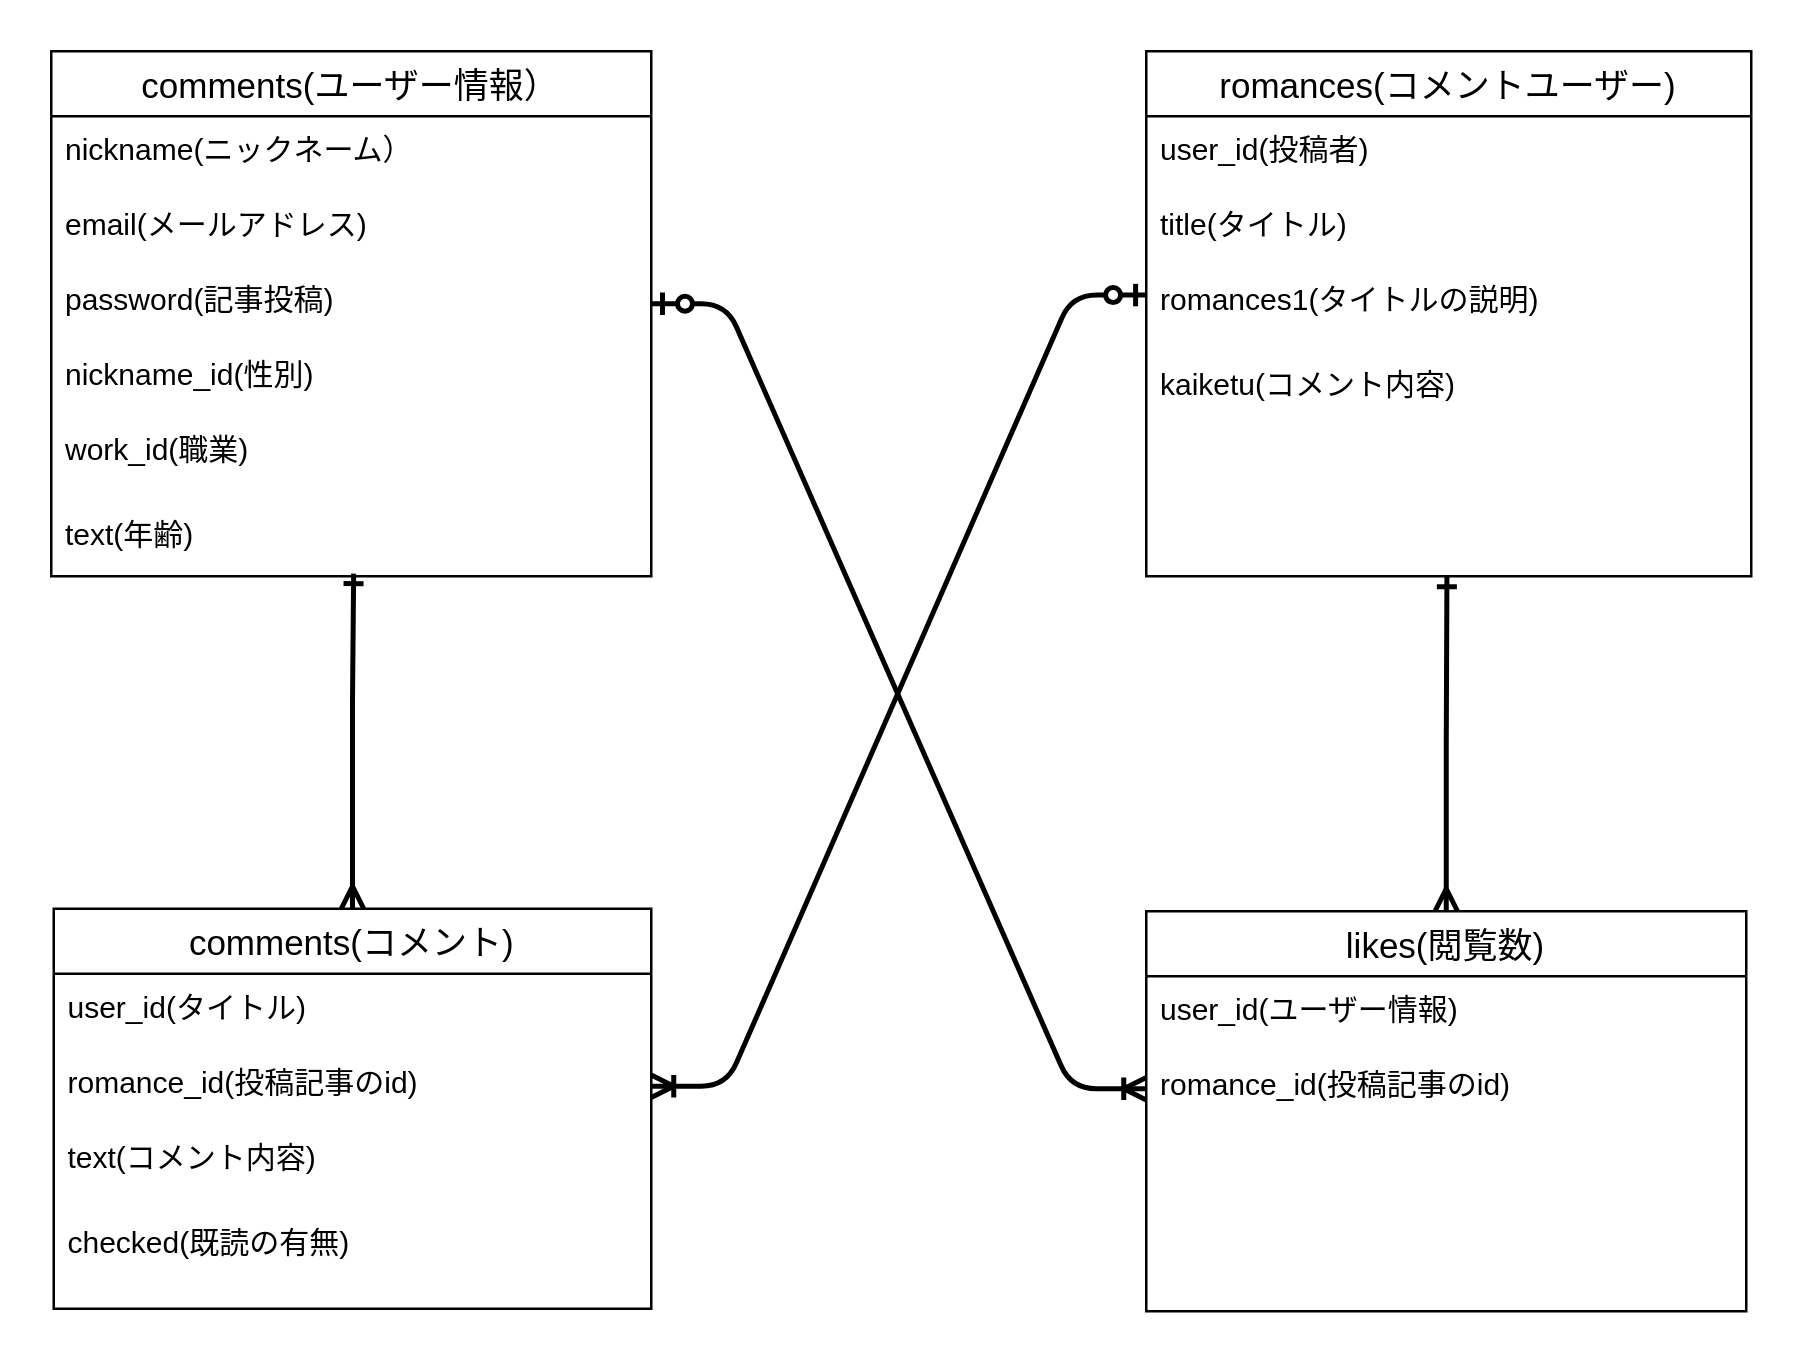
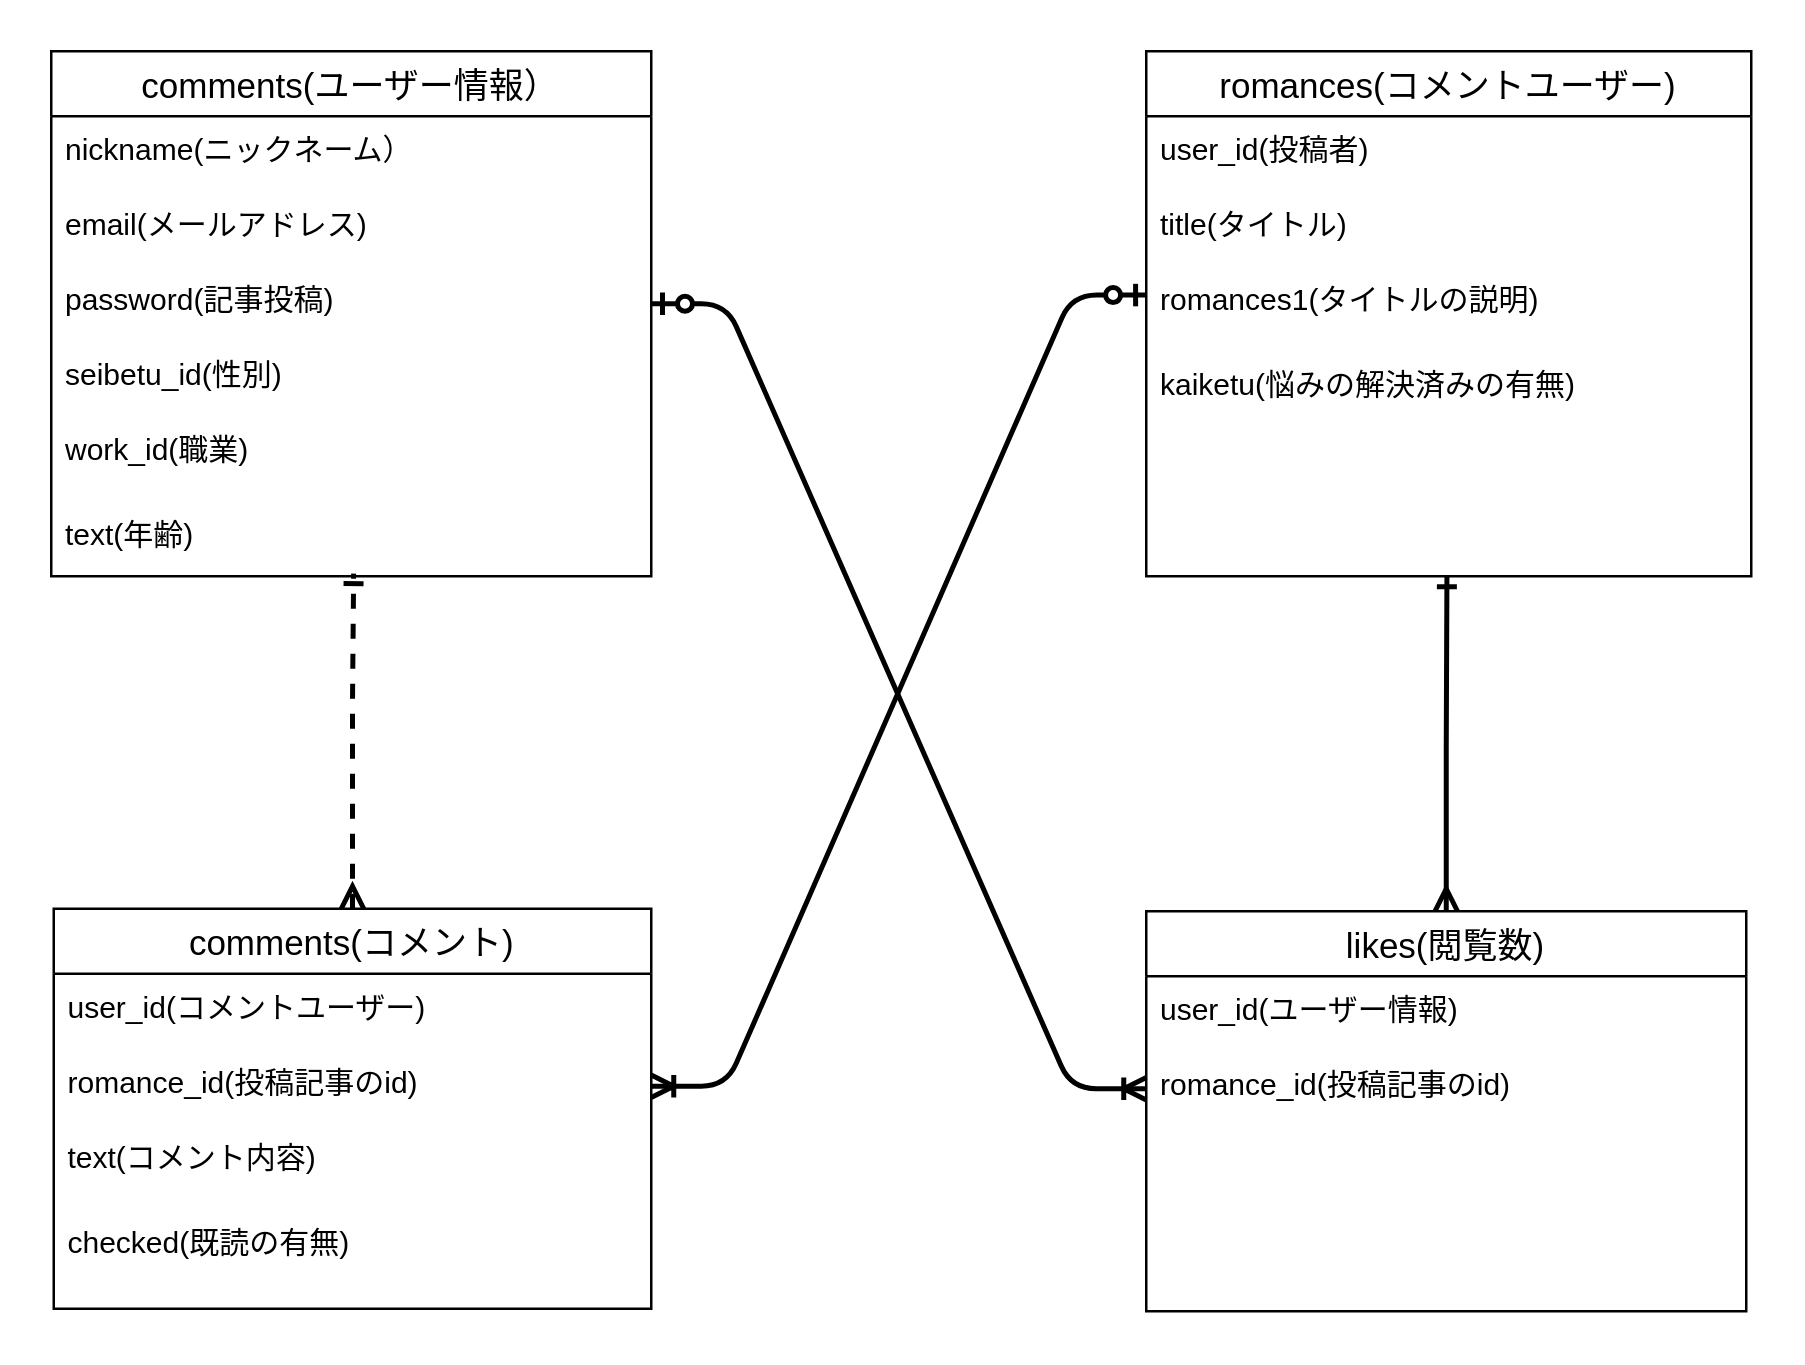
node "nickname_id(性別)": label "nickname_id(性別)" -> "seibetu_id(性別)"
node "kaiketu(コメント内容)": label "kaiketu(コメント内容)" -> "kaiketu(悩みの解決済みの有無)"
edge "text(年齢)" -- "comments(コメント)": style solid -> dashed
node "user_id(タイトル)": label "user_id(タイトル)" -> "user_id(コメントユーザー)"
